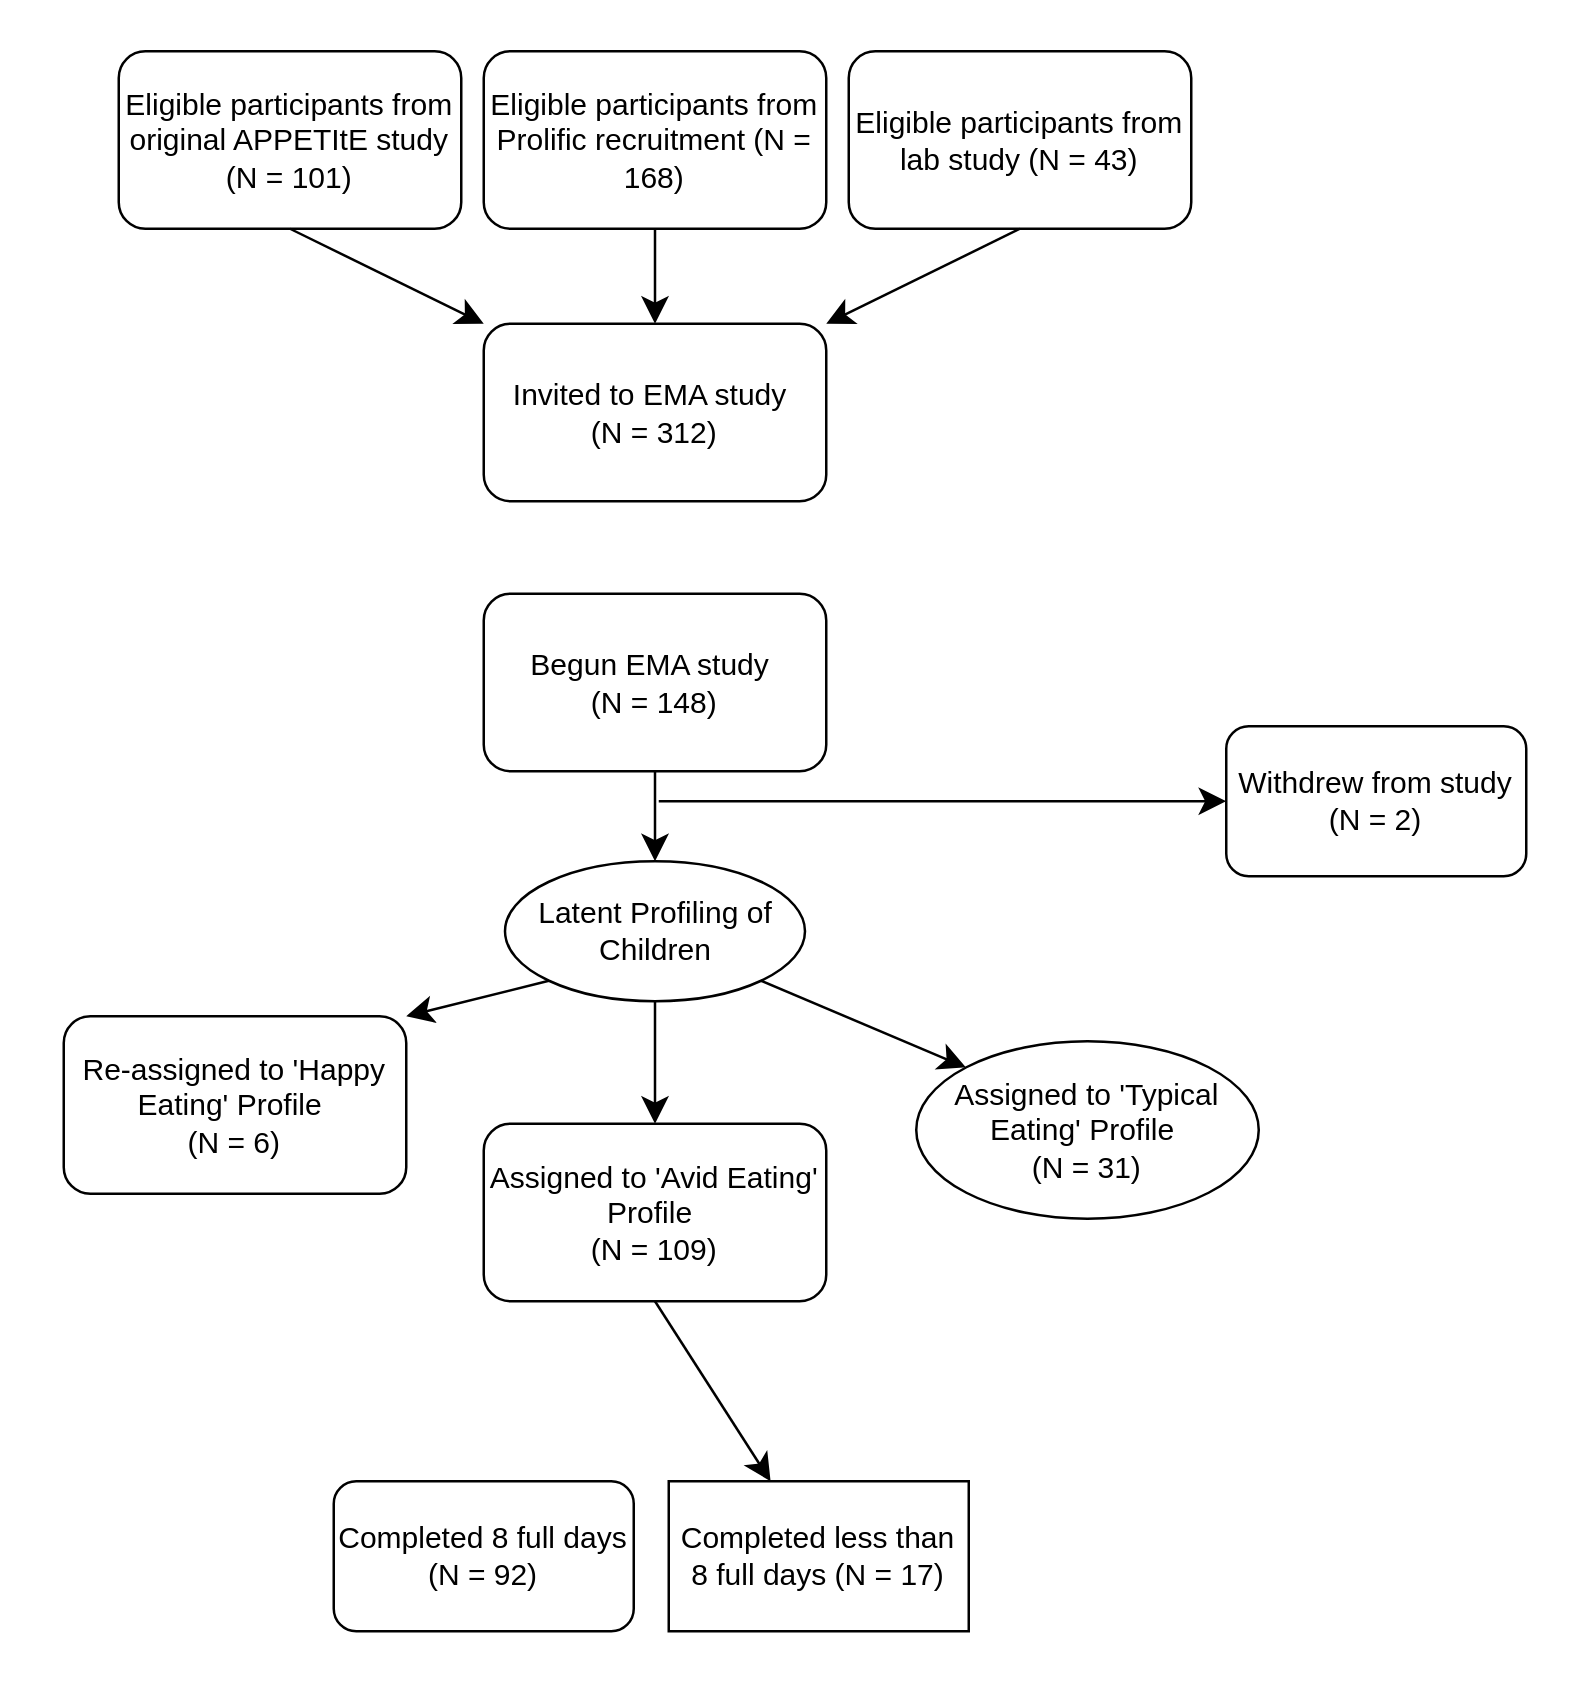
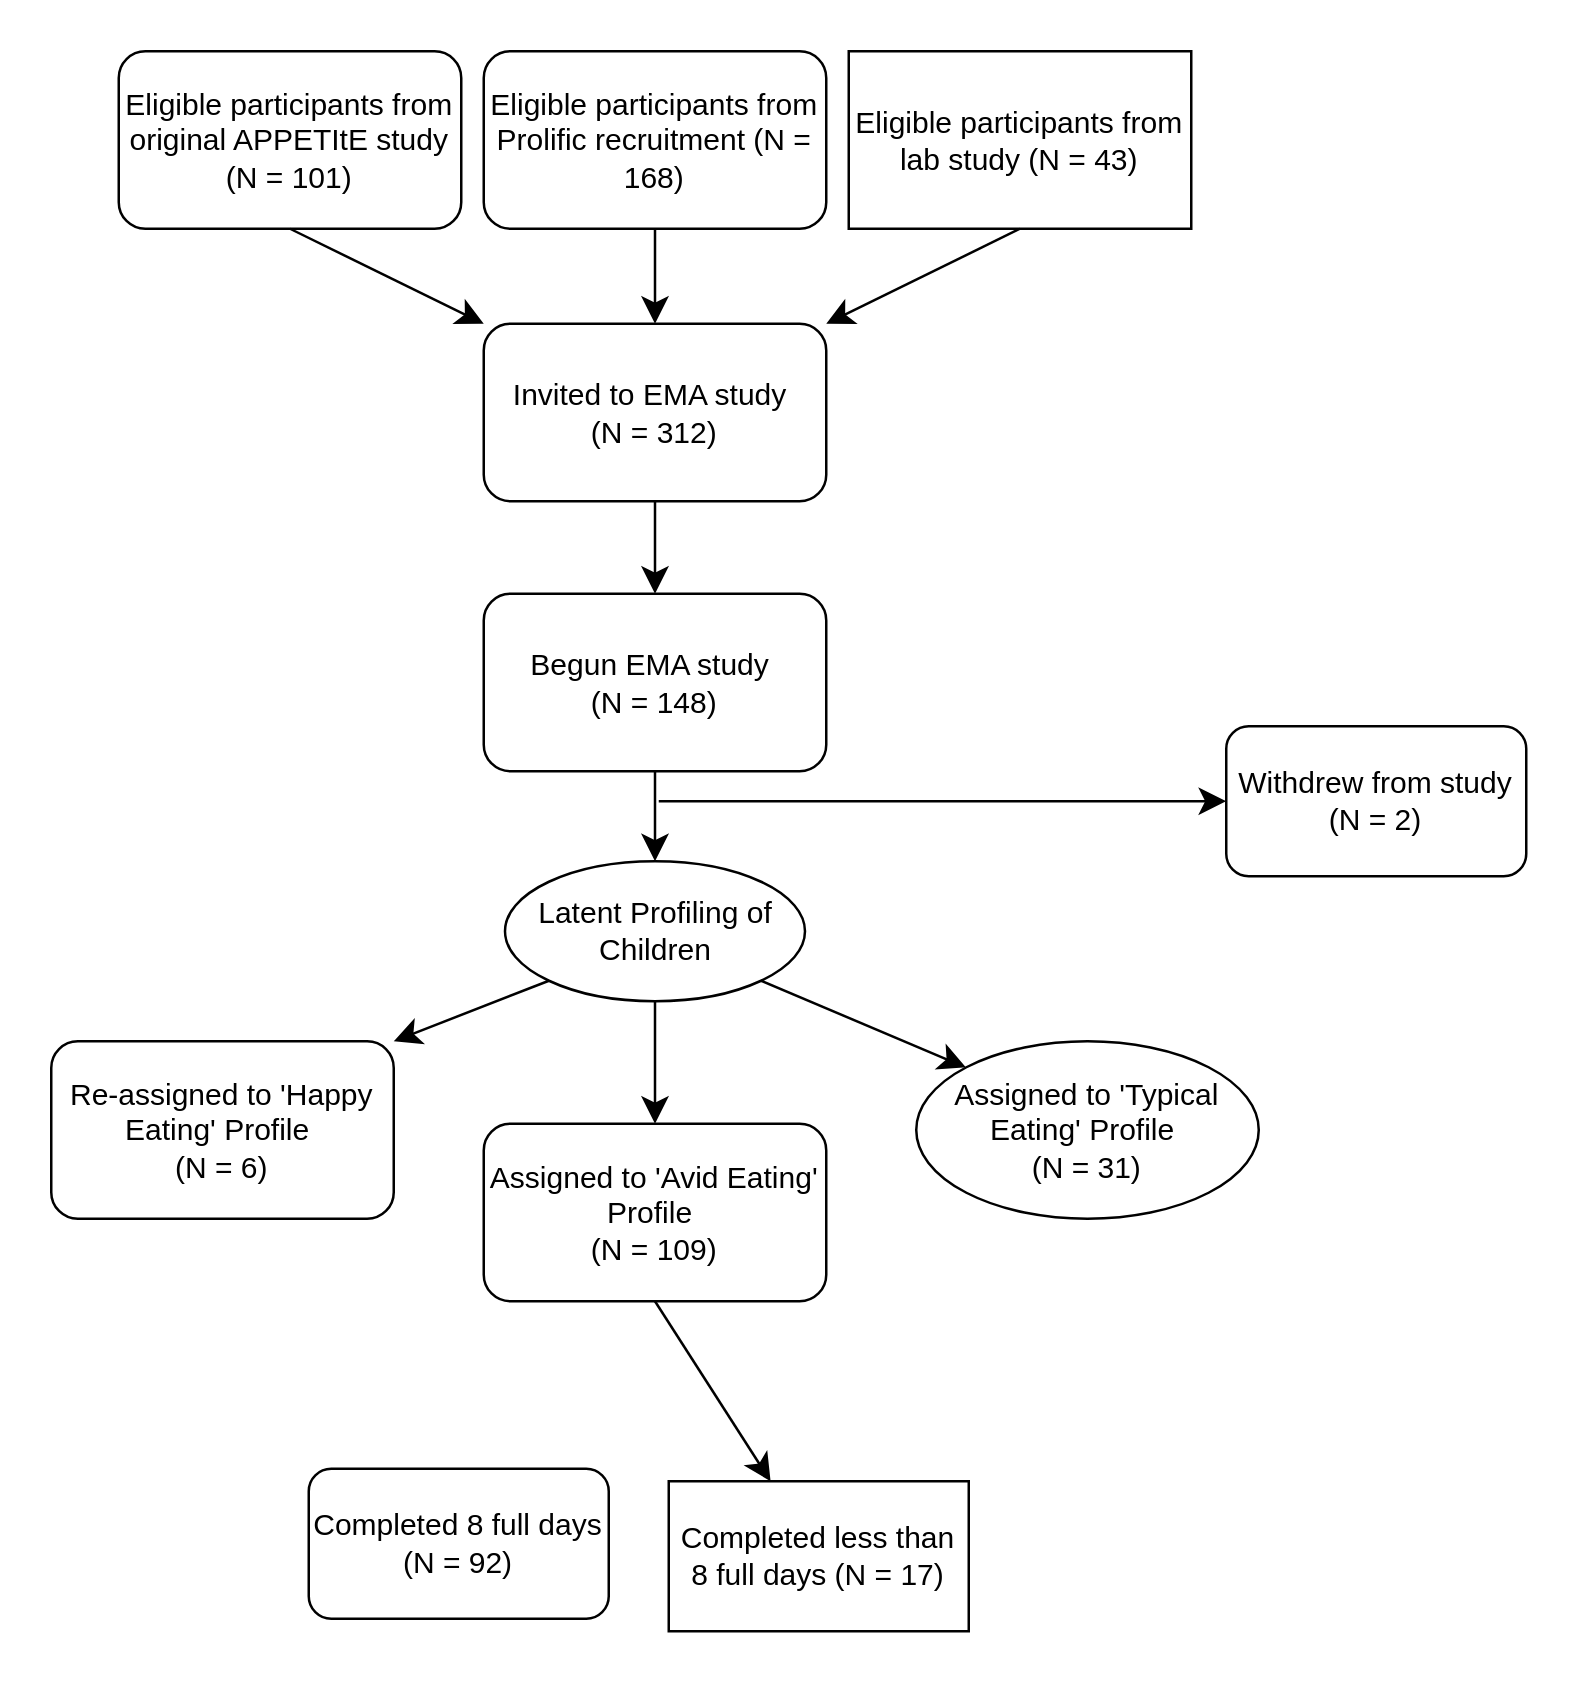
node "Eligible participants from lab study (N = 43)": shape rounded rectangle -> rectangle
edge "Invited to EMA study (N = 312)" -> "Begun EMA study (N = 148)": added
node "Re-assigned to 'Happy Eating' Profile (N = 6)": moved (235, 1105) -> (223, 1130)
node "Completed 8 full days (N = 92)": moved (484, 1556) -> (459, 1544)
